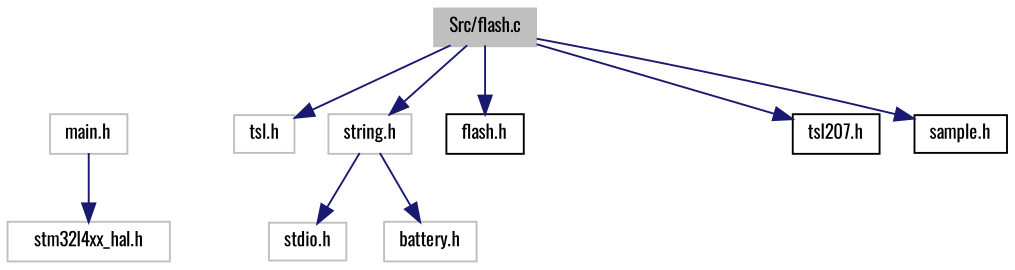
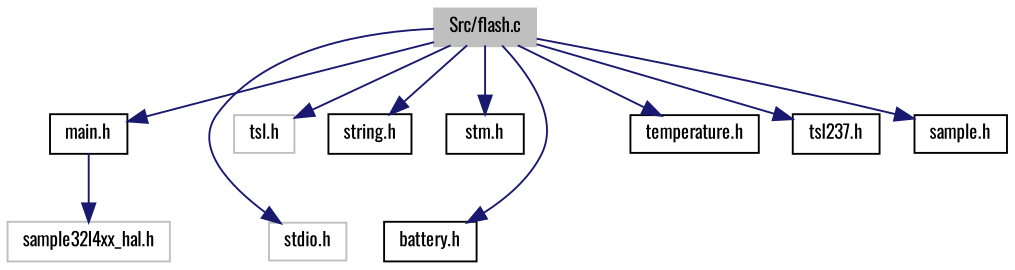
edge "Src/flash.c" -> "main.h": added
node "main.h": color grey75 -> black
node "string.h": color grey75 -> black
node "flash.h": label "flash.h" -> "stm.h"
node "temperature.h": added
node "tsl207.h": label "tsl207.h" -> "tsl237.h"
edge "string.h" -> "battery.h": now "Src/flash.c" -> "battery.h"
edge "string.h" -> "stdio.h": now "Src/flash.c" -> "stdio.h"
node "stm32l4xx_hal.h": label "stm32l4xx_hal.h" -> "sample32l4xx_hal.h"
node "battery.h": color grey75 -> black
